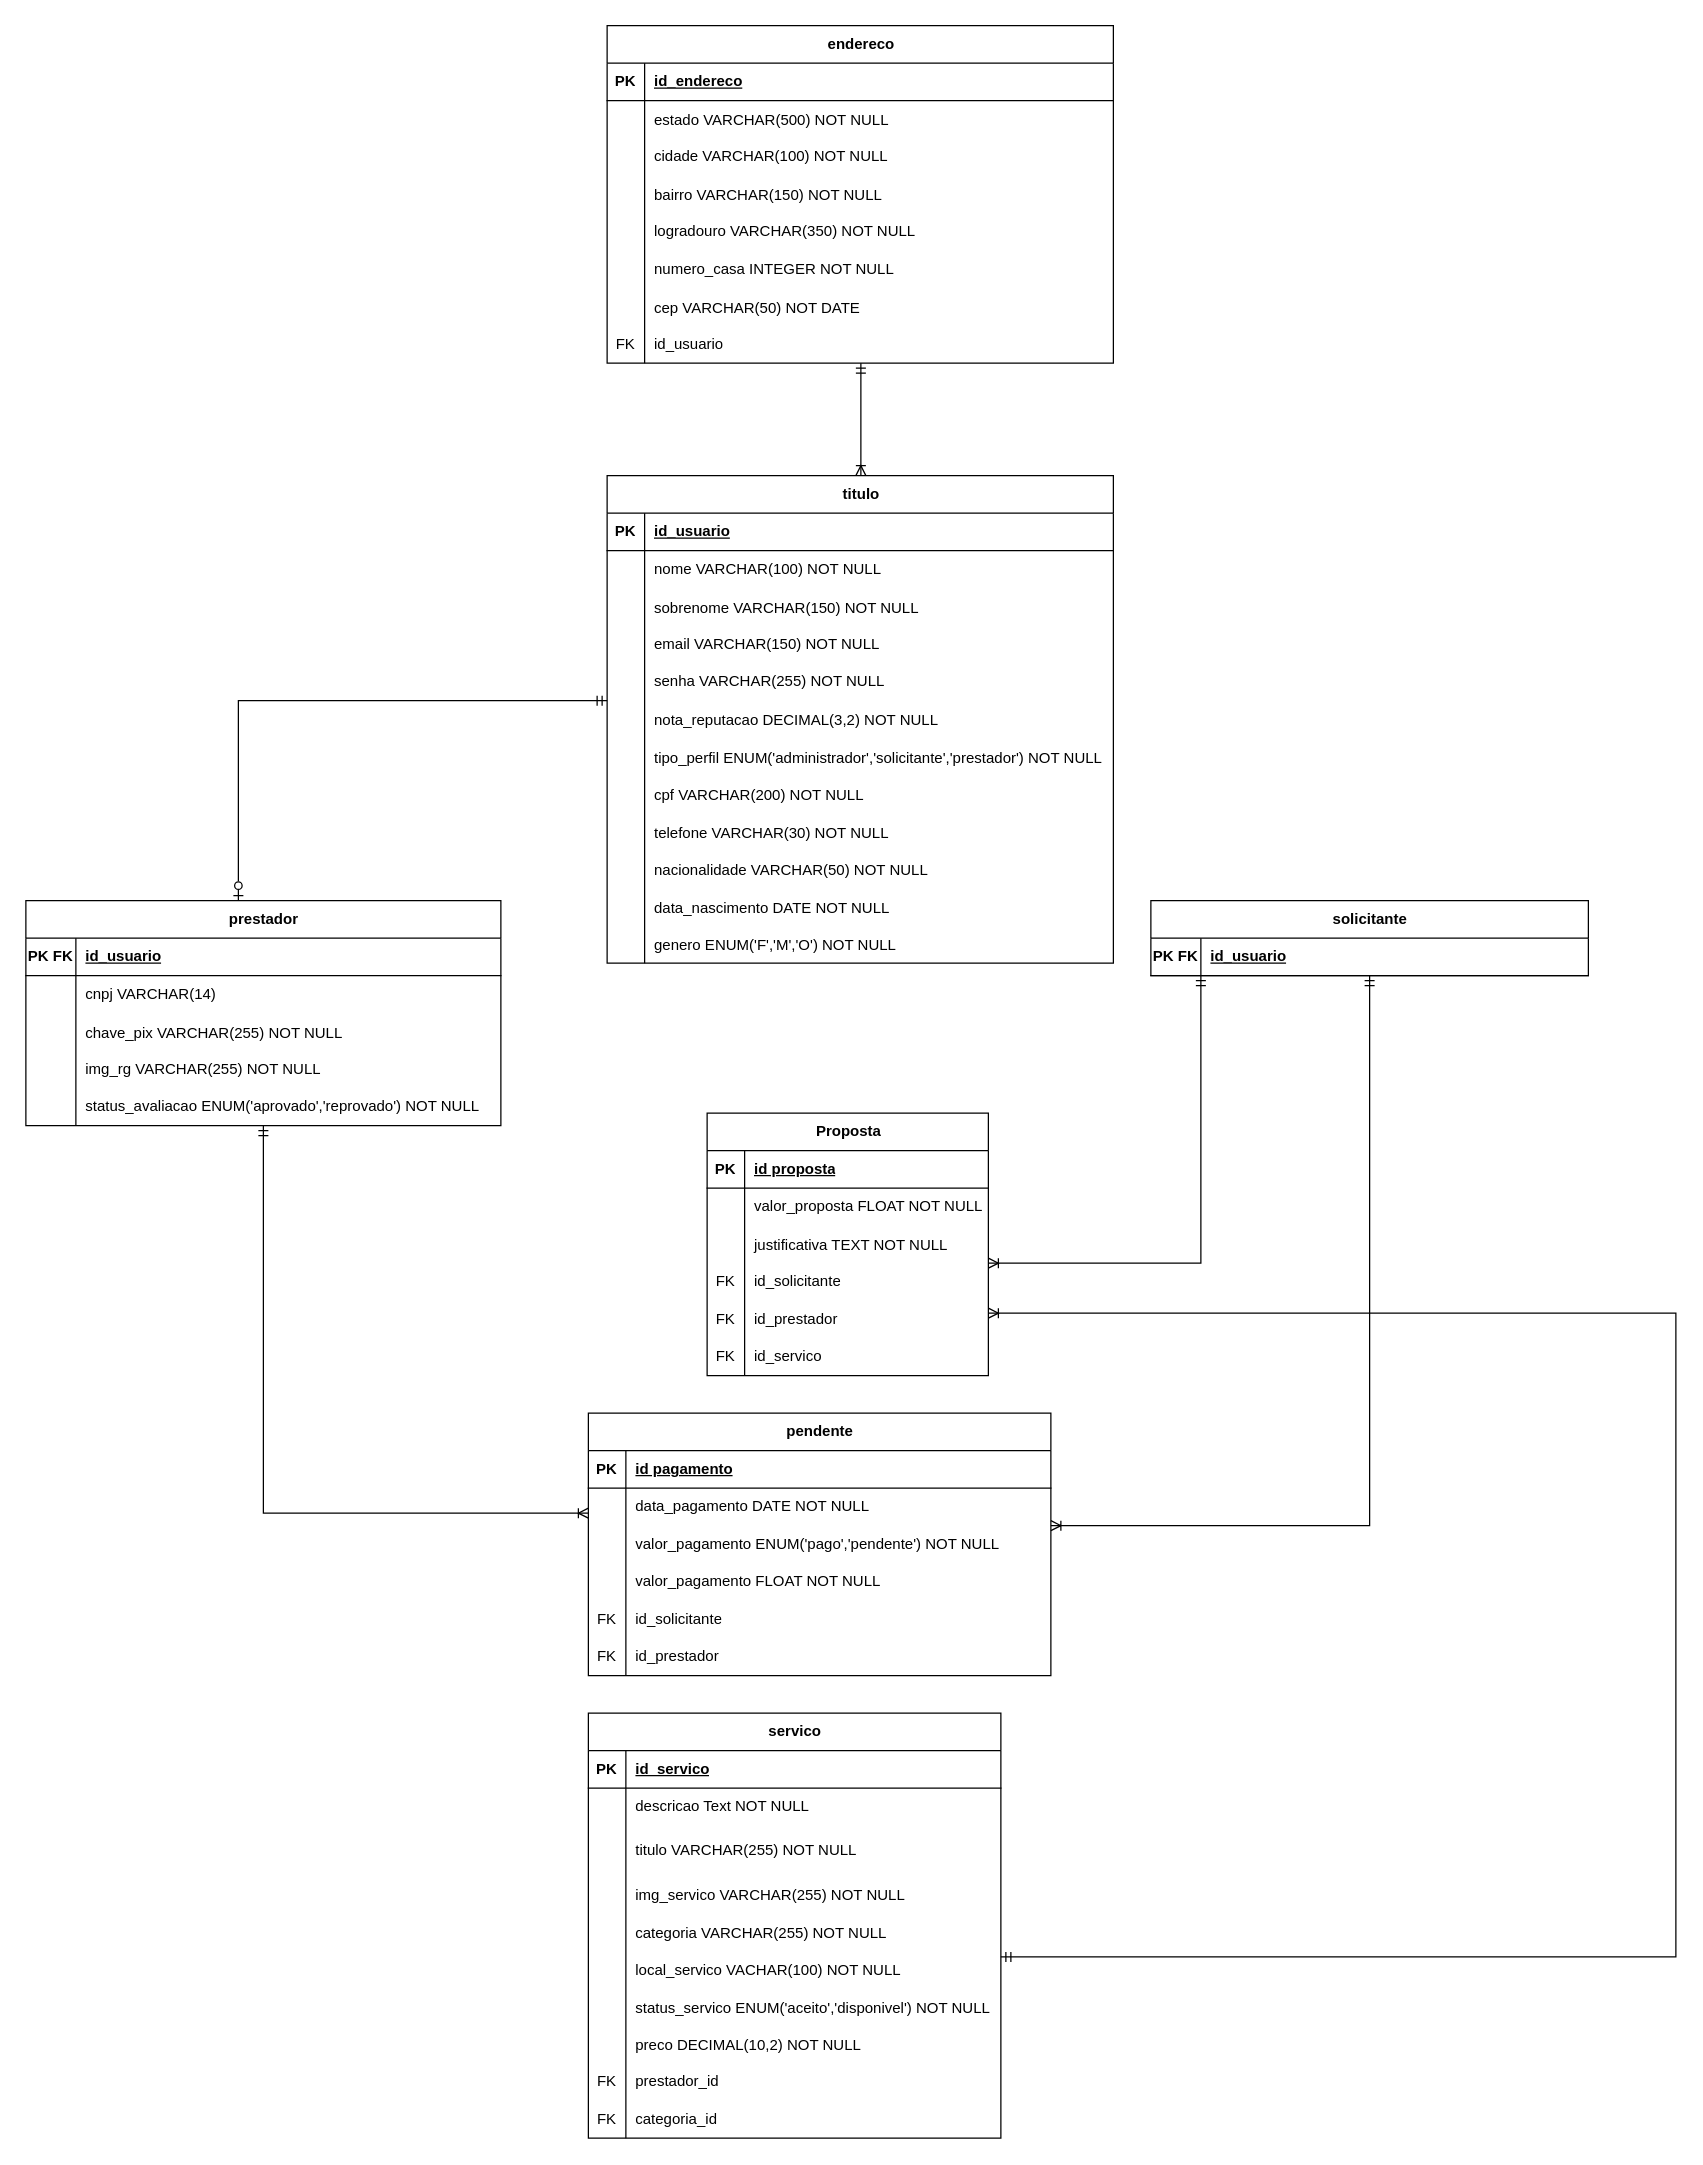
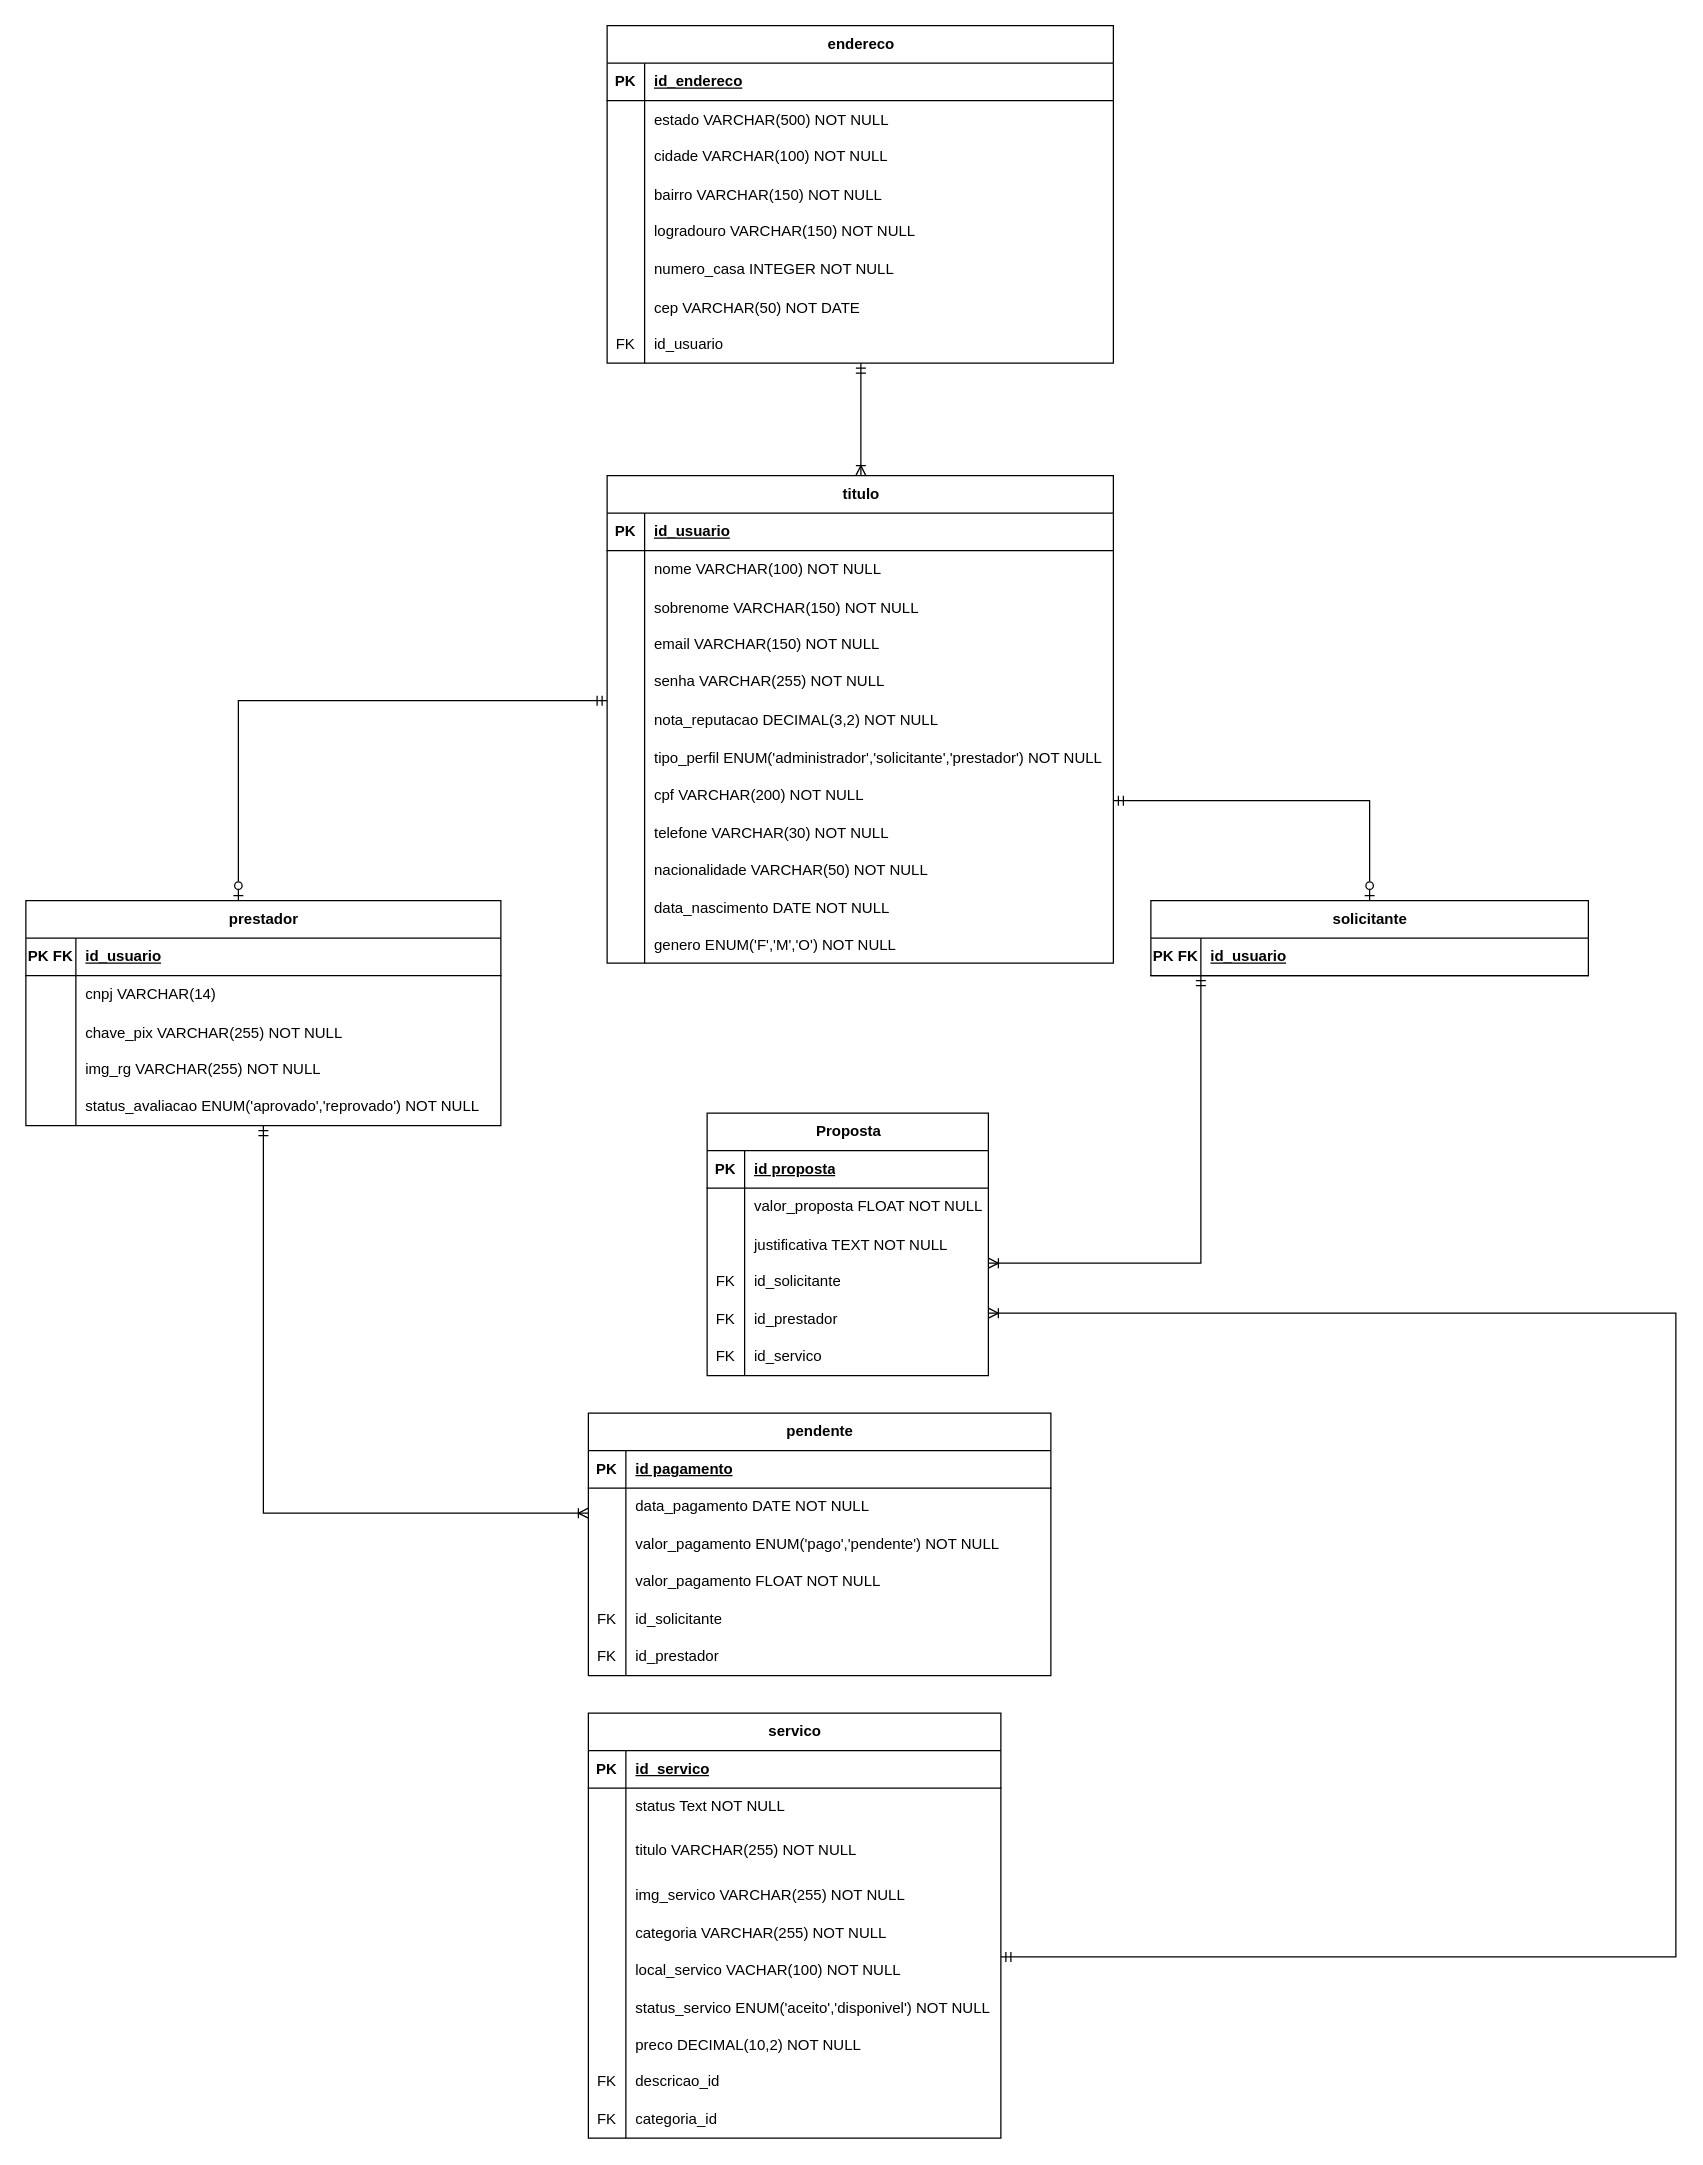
node "logradouro VARCHAR(350) NOT NULL": label "logradouro VARCHAR(350) NOT NULL" -> "logradouro VARCHAR(150) NOT NULL"
edge "titulo" -- "solicitante": added
edge "solicitante" -- "pendente": removed
node "descricao Text NOT NULL": label "descricao Text NOT NULL" -> "status Text NOT NULL"
node "prestador_id": label "prestador_id" -> "descricao_id"
